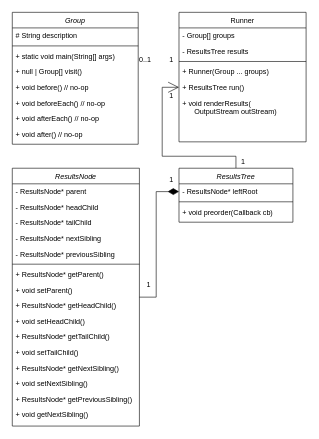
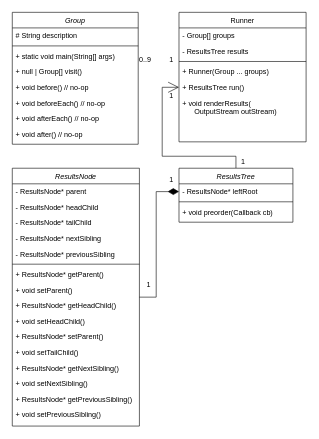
node "0..1": label "0..1" -> "0..9"
node "+ ResultsNode* getTailChild()": label "+ ResultsNode* getTailChild()" -> "+ ResultsNode* setParent()"
node "+ void getNextSibling()": label "+ void getNextSibling()" -> "+ void setPreviousSibling()"
